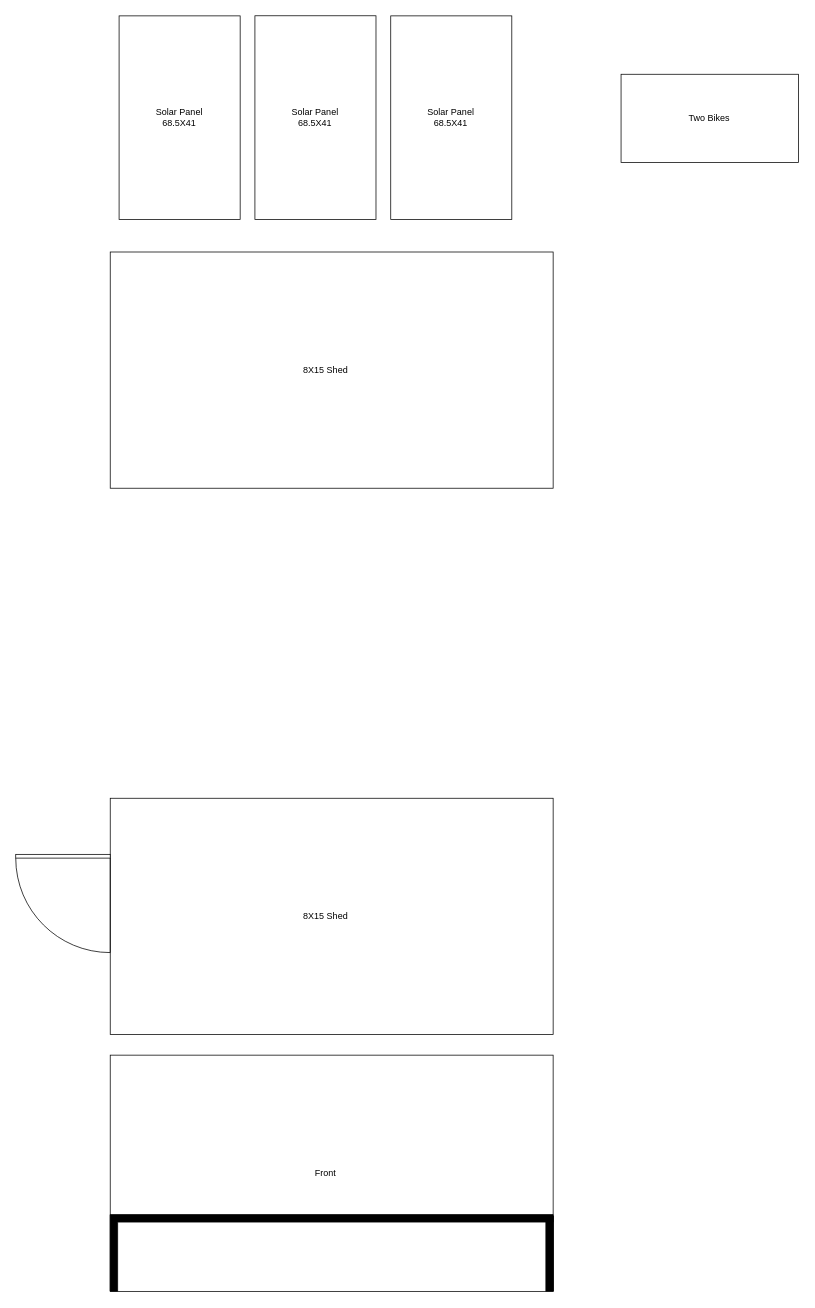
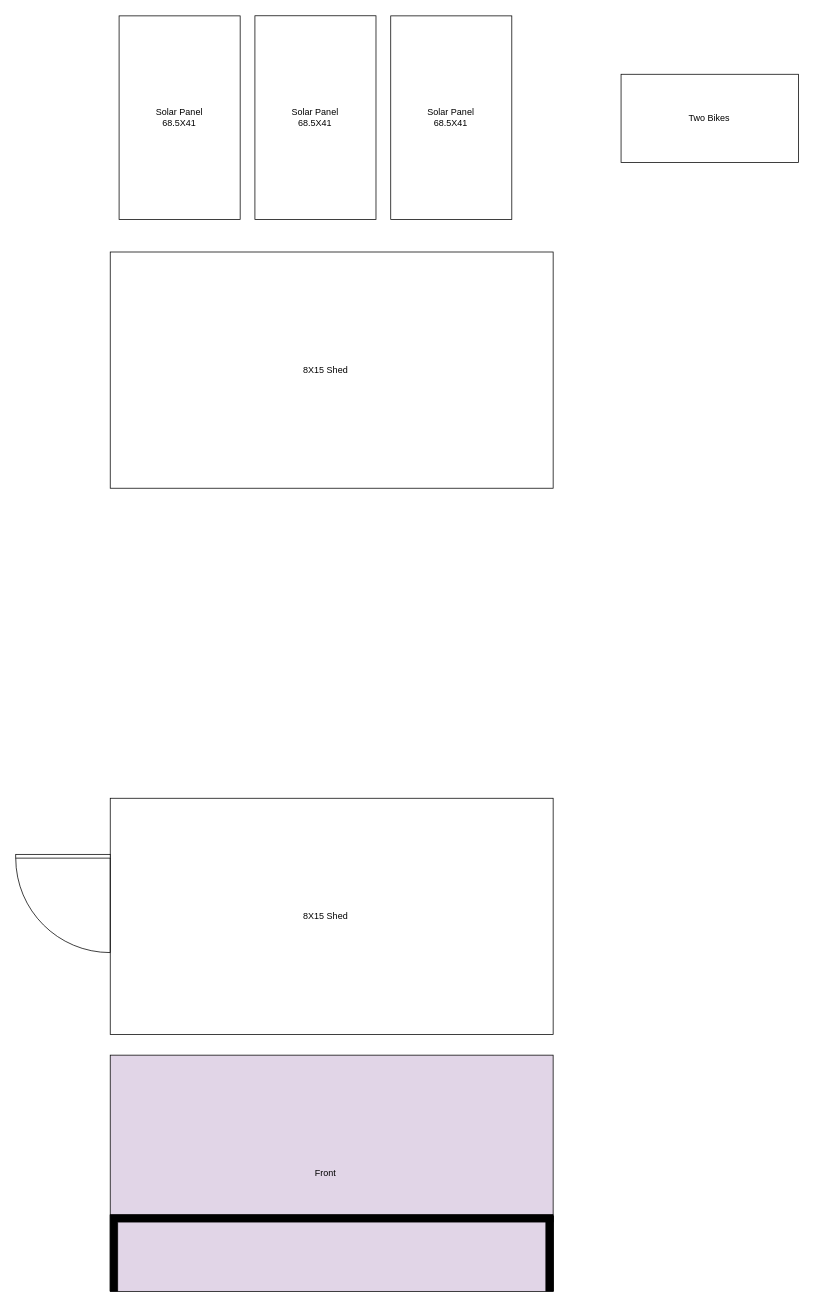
node "Front": fillcolor #ffffff -> #e1d5e7
